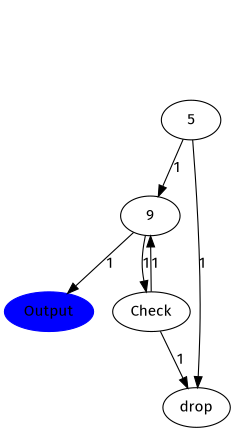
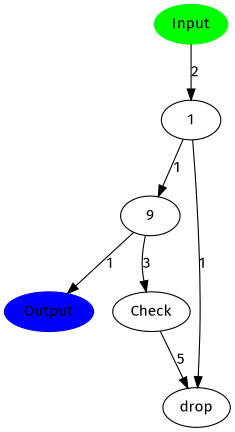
node "Input": added
node "5": label "5" -> "1"
edge "9" -> "Check": label "1" -> "3"
edge "Check" -> "9": removed, label "1"
edge "Check" -> "drop": label "1" -> "5"
